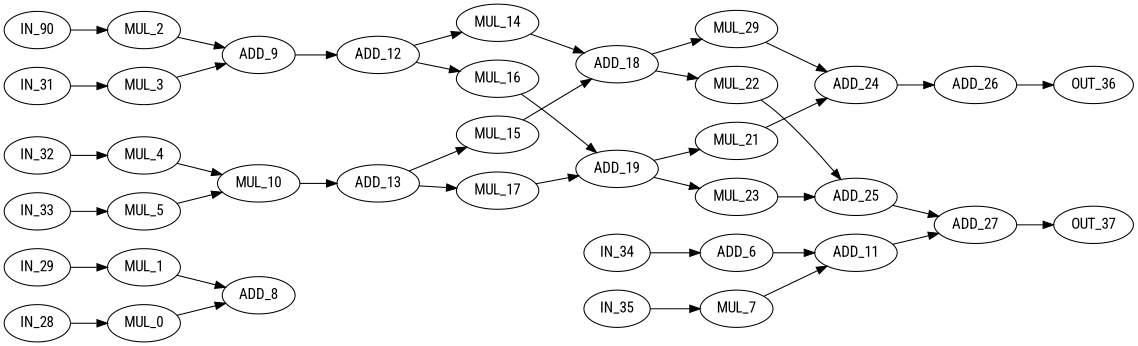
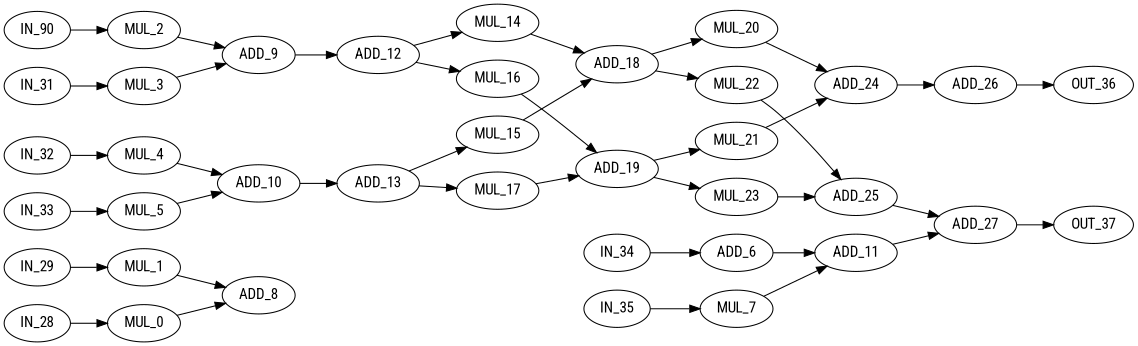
node "MUL_29": label "MUL_29" -> "MUL_20"
node "MUL_10": label "MUL_10" -> "ADD_10"
